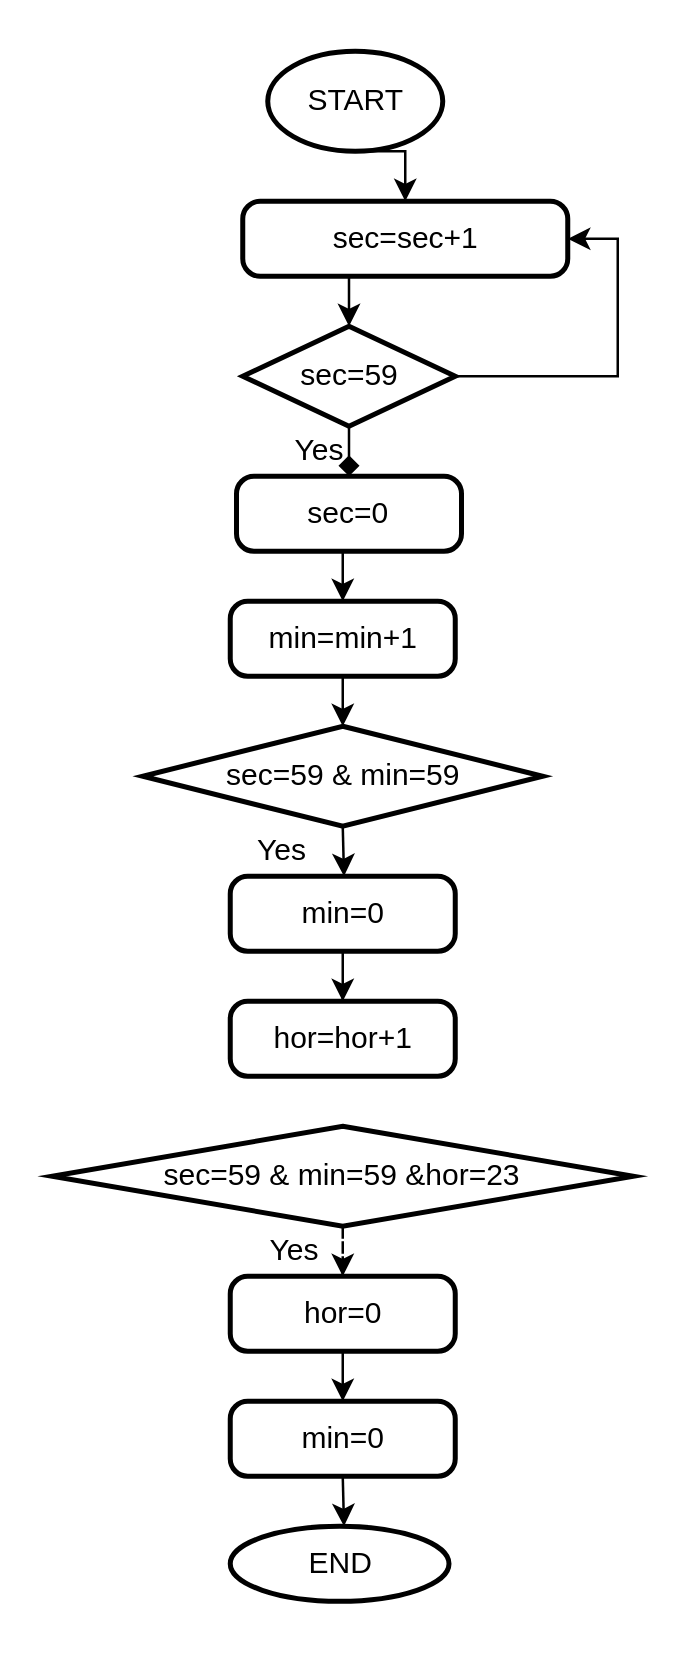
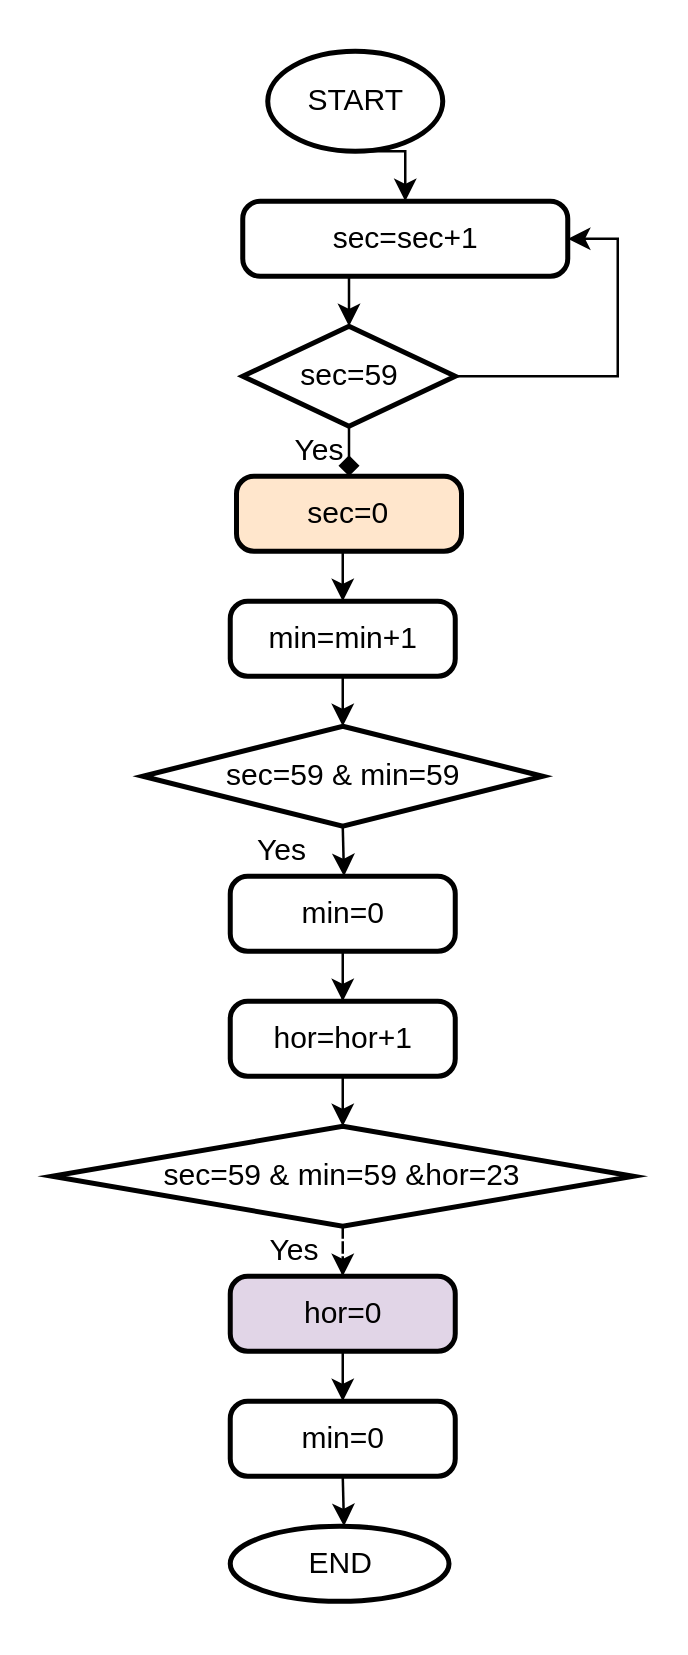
node "sec=0": fillcolor #ffffff -> #ffe6cc
edge "hor=hor+1" -> "sec=59 & min=59 &hor=23": added
node "hor=0": fillcolor #ffffff -> #e1d5e7
